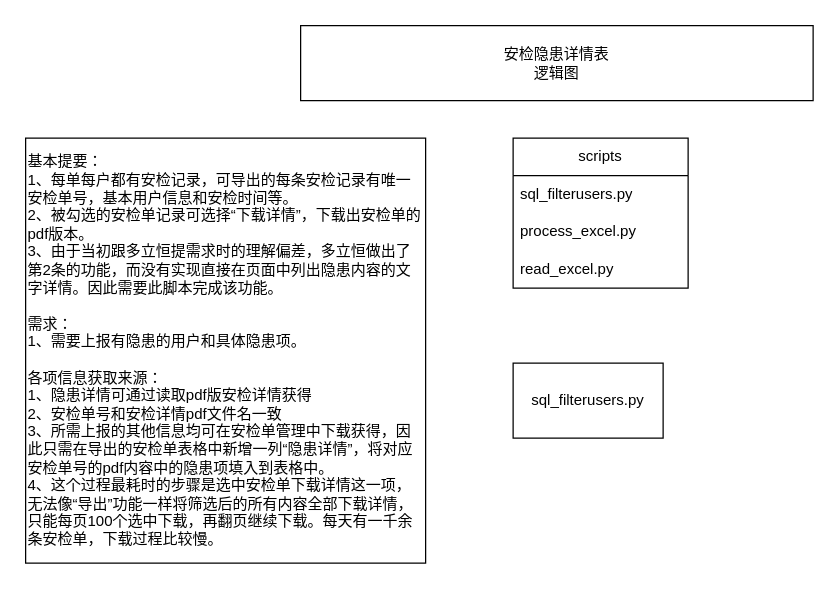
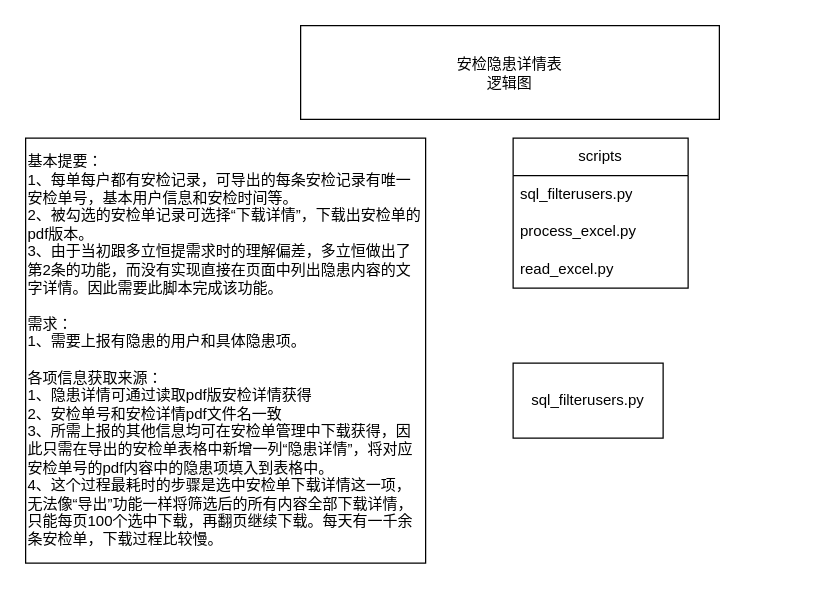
node "安检隐患详情表 逻辑图": size 513x75 -> 419x94
